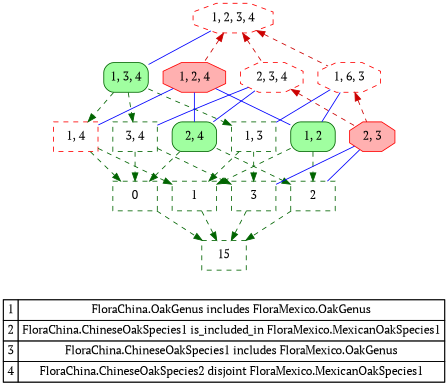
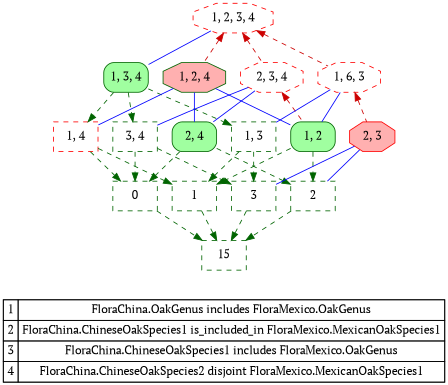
node "1, 2, 4": color #ff0000 -> #006400
edge "2, 3" -> "2, 3, 4": now "1, 2" -> "2, 3, 4"
